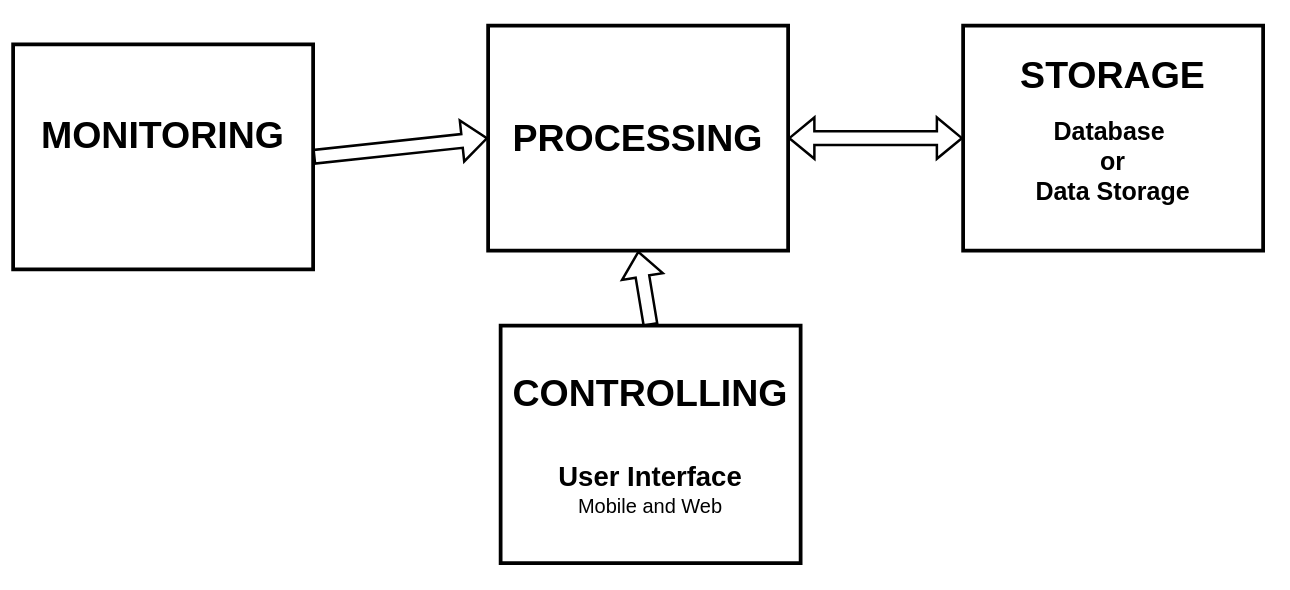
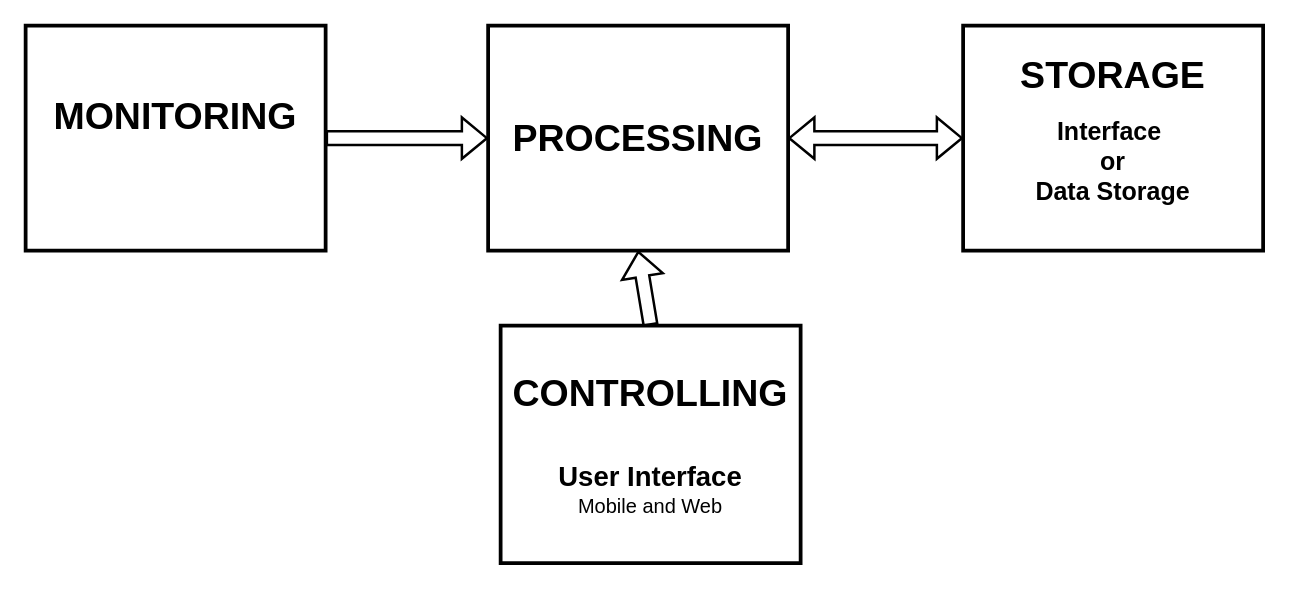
node "STORAGE Database or Data Storage": label "STORAGE Database or Data Storage" -> "STORAGE Interface or Data Storage"
node "MONITORING": moved (163, 157) -> (176, 138)
